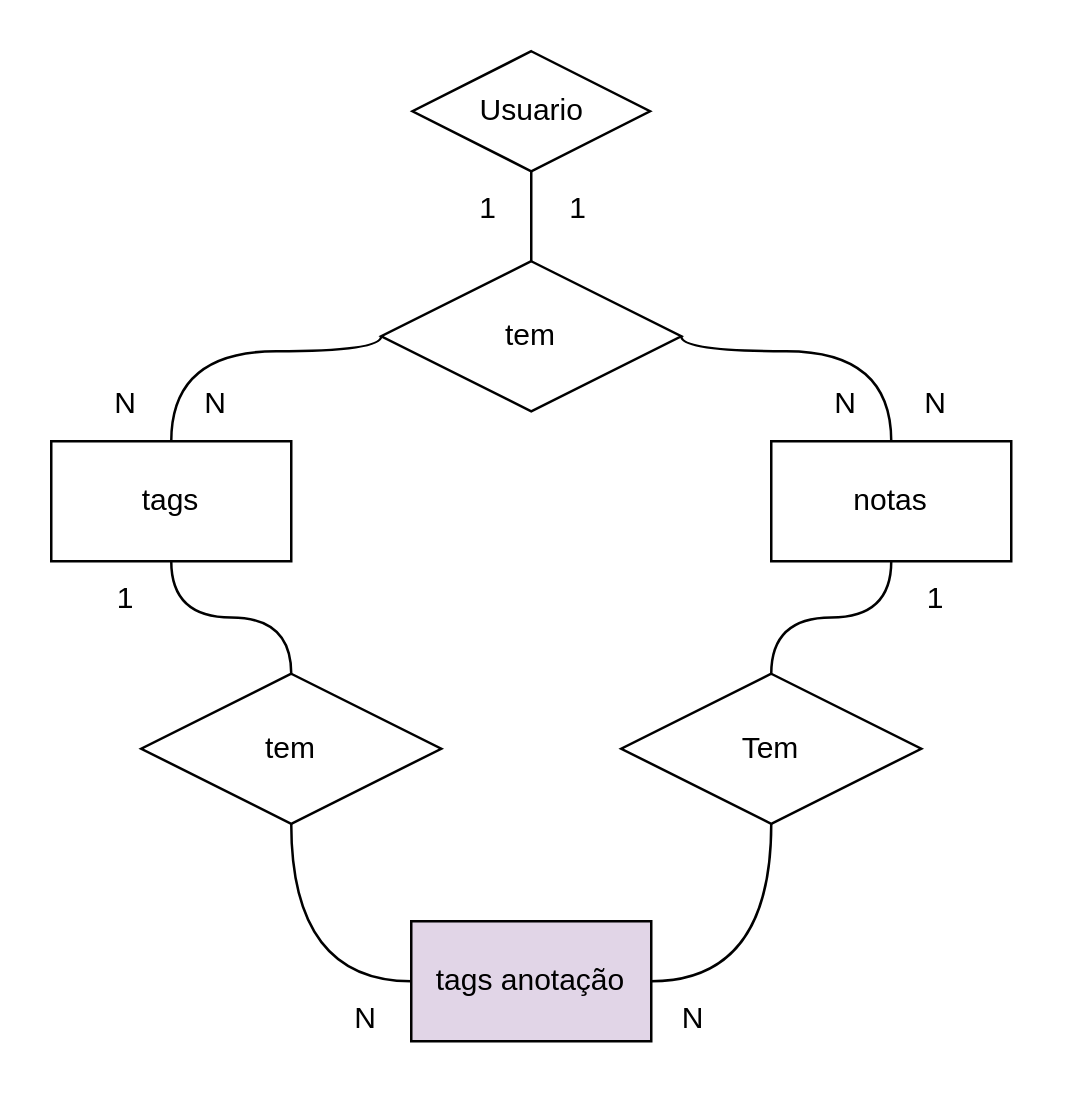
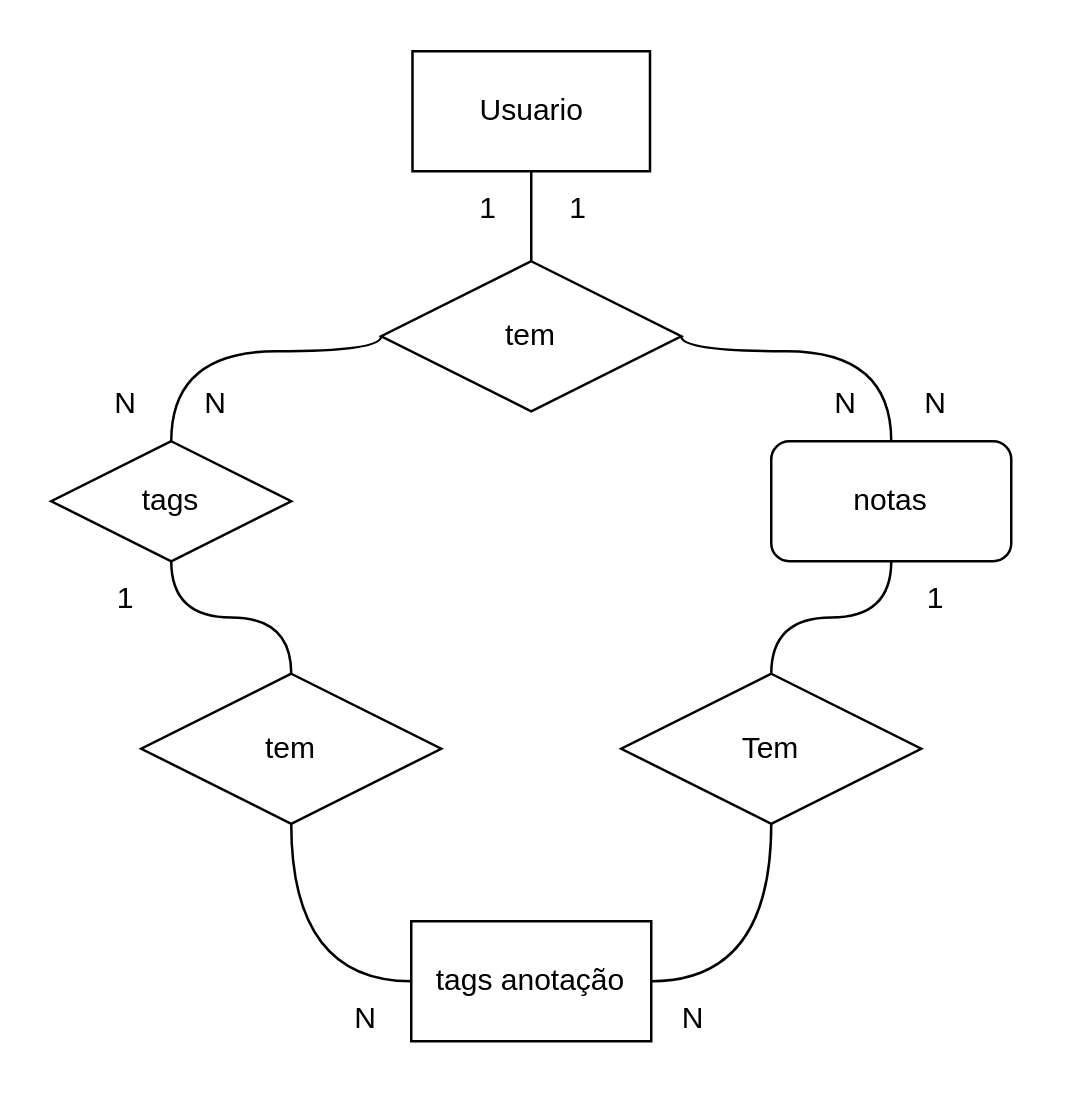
node "Usuario": shape diamond -> rectangle
node "tags": shape rectangle -> diamond
node "notas": shape rectangle -> rounded rectangle
node "tags anotação": fillcolor #e1d5e7 -> #ffffff
